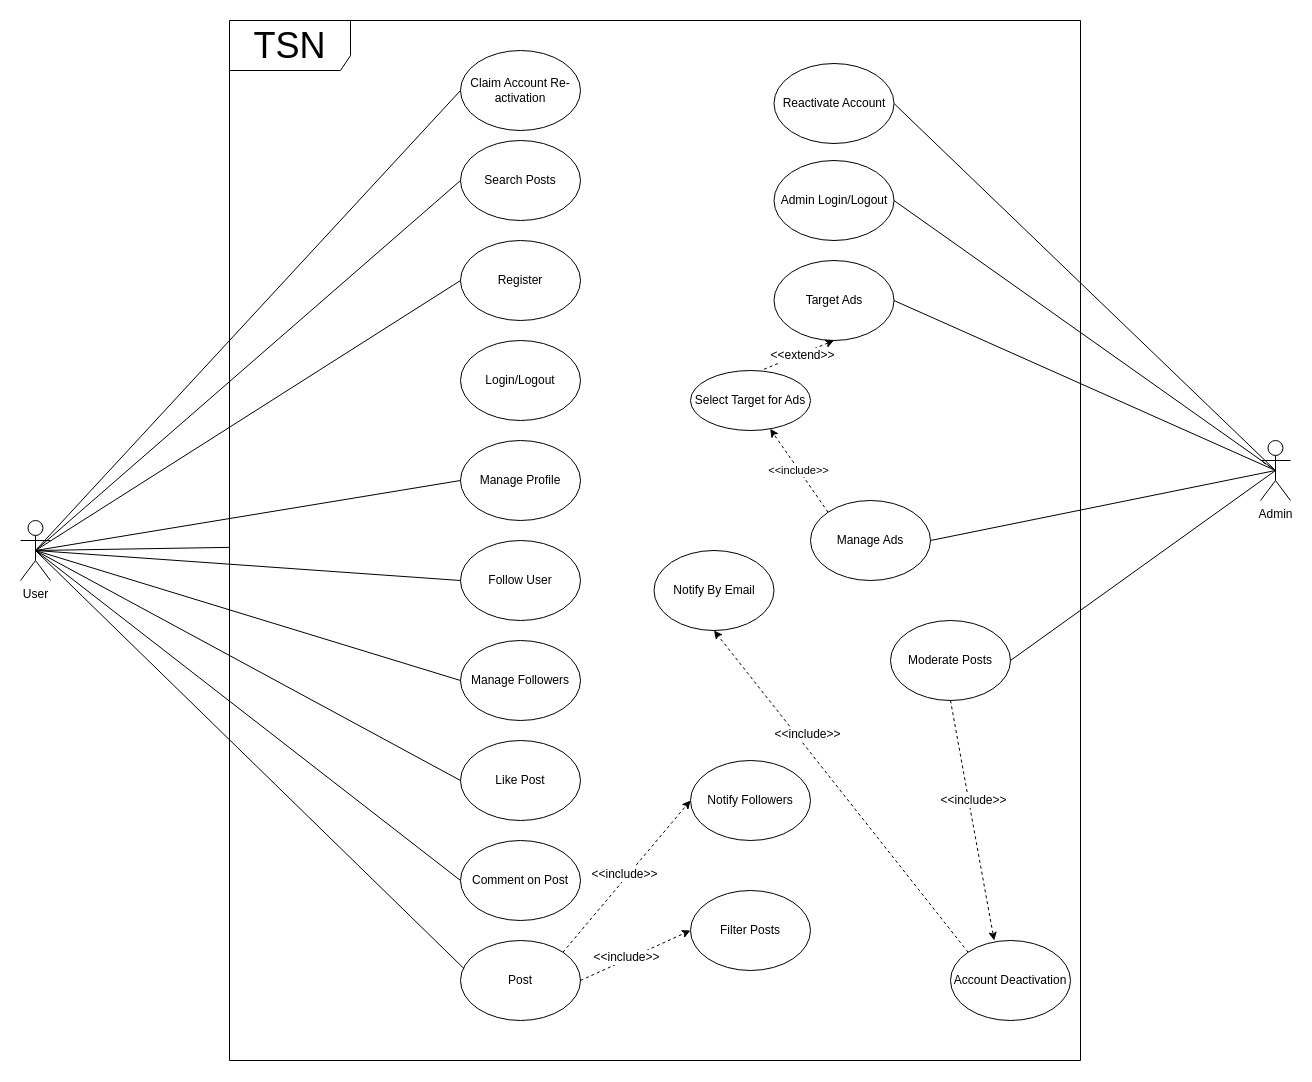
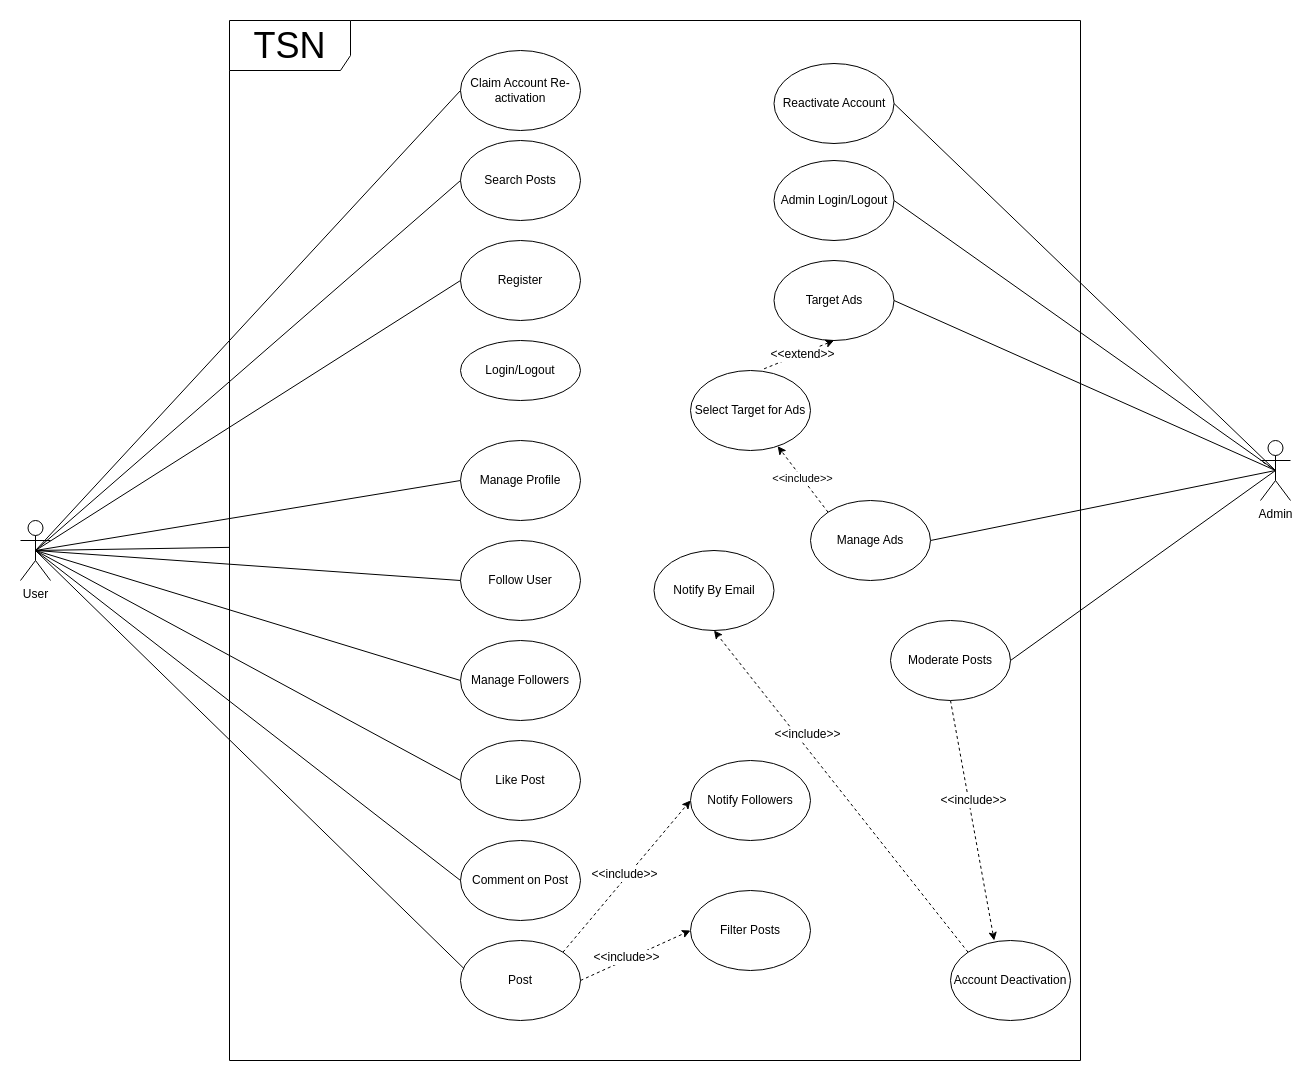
node "Login/Logout": size 120x80 -> 120x60
node "Select Target for Ads": size 120x60 -> 120x80
